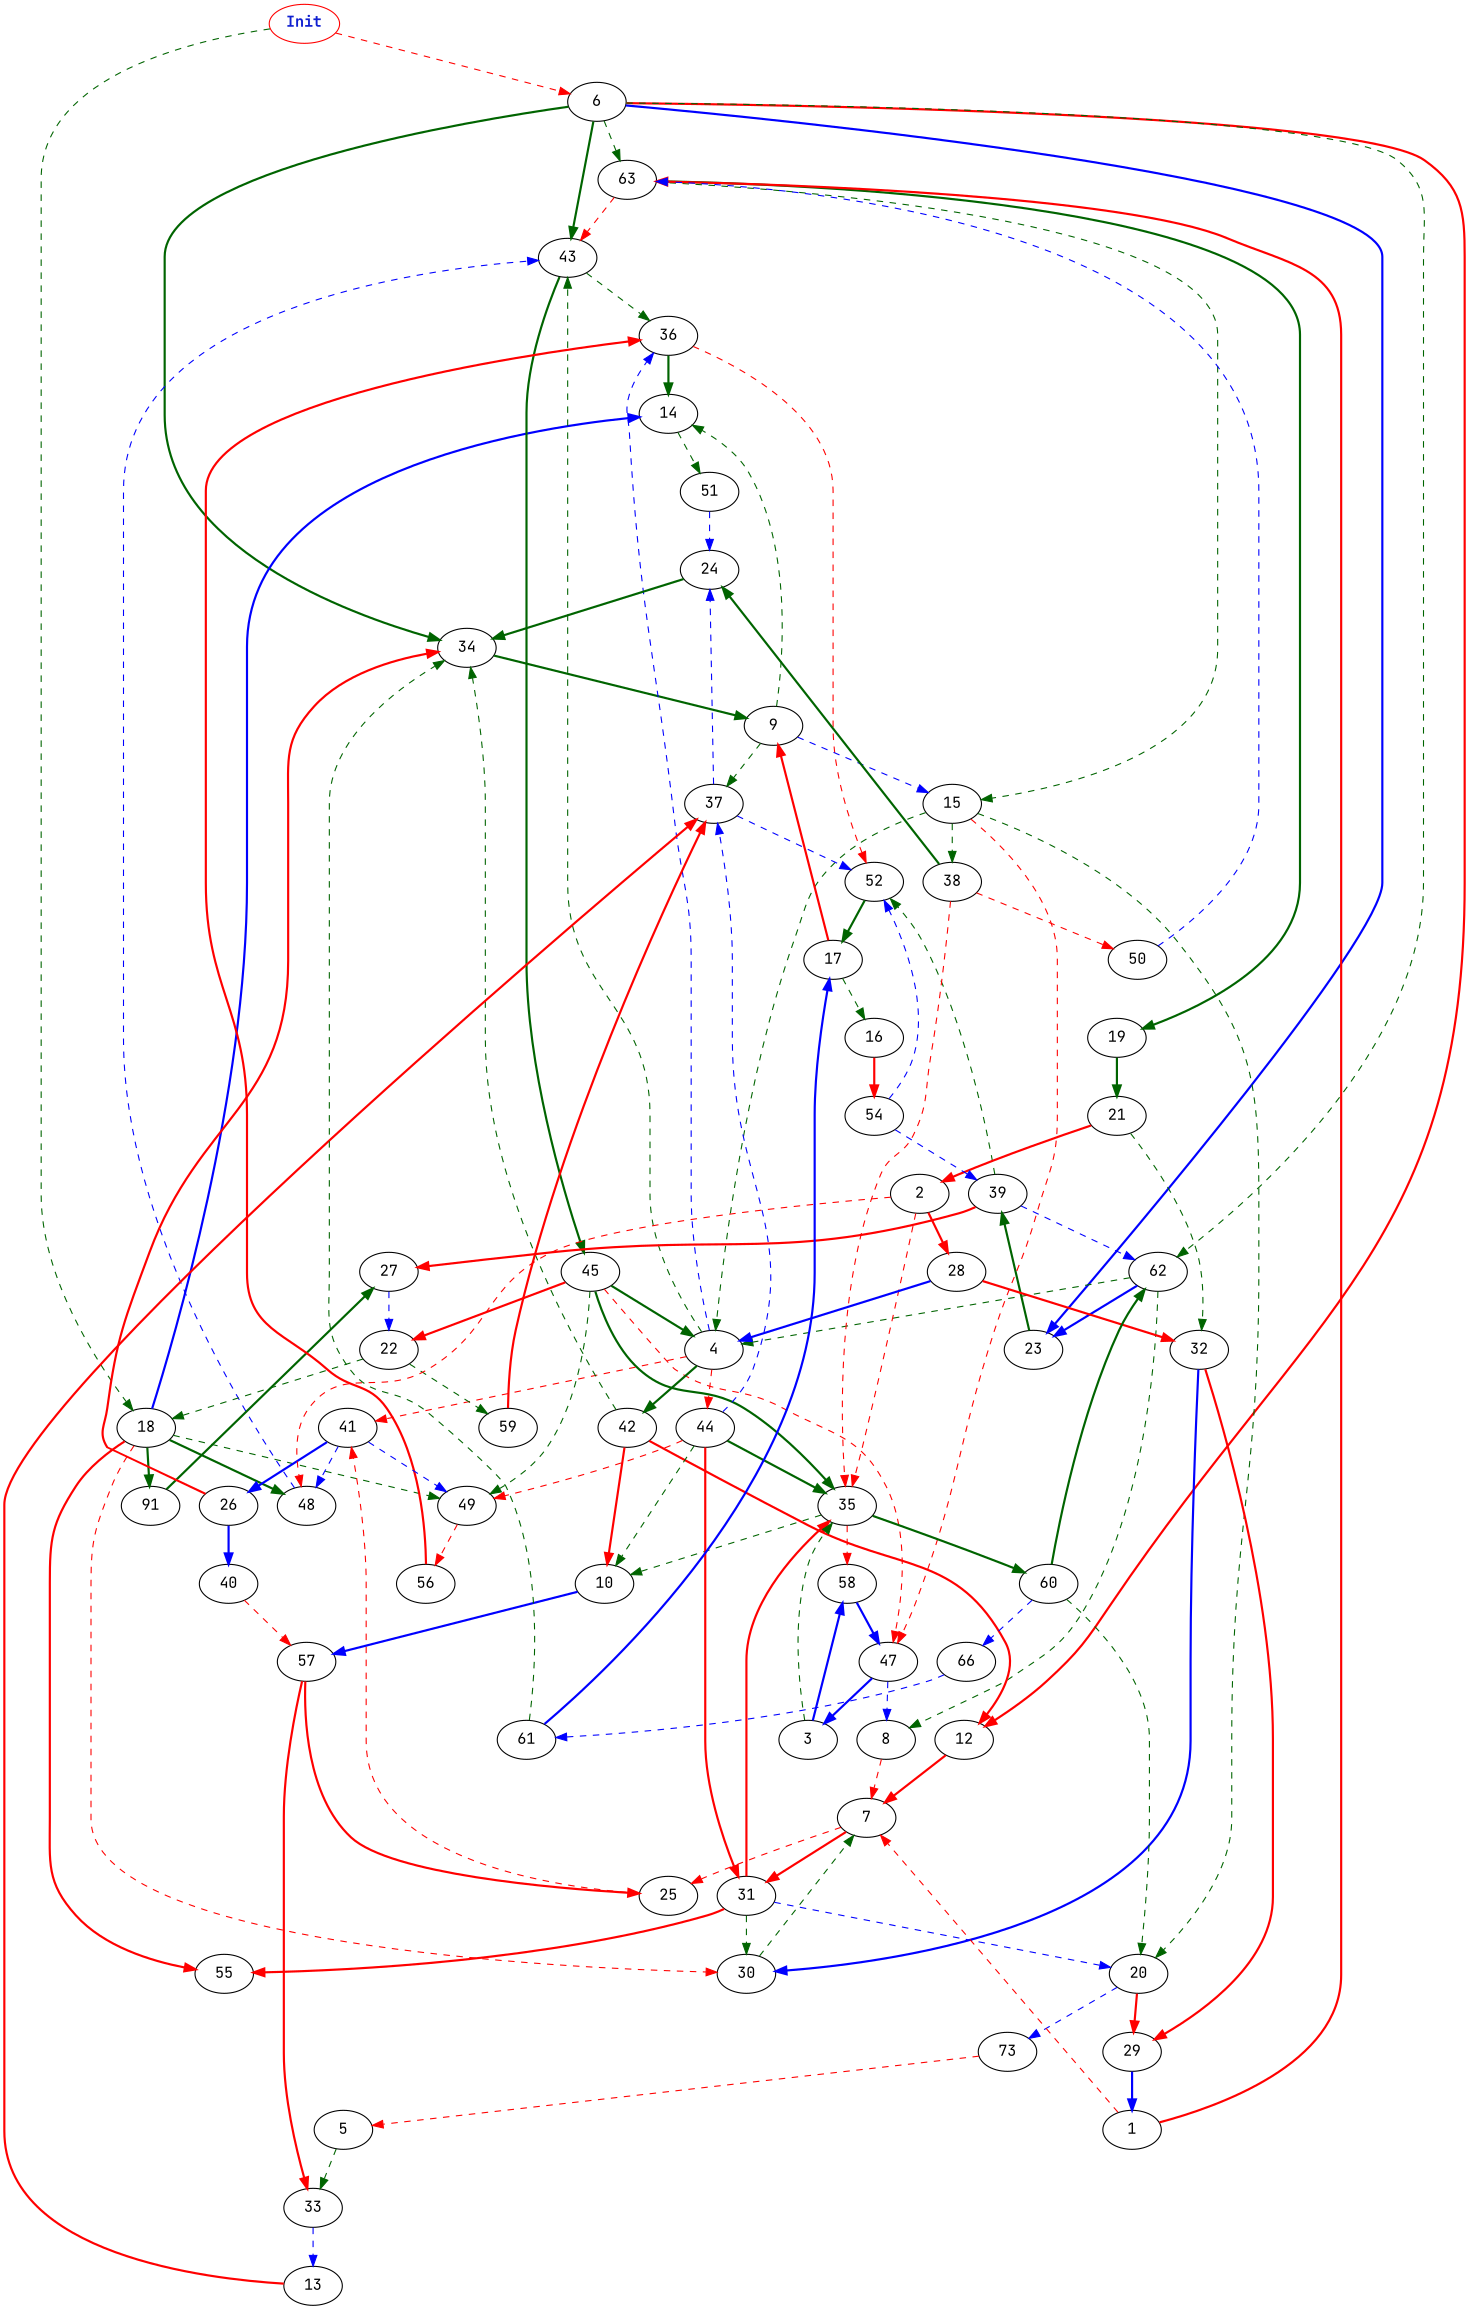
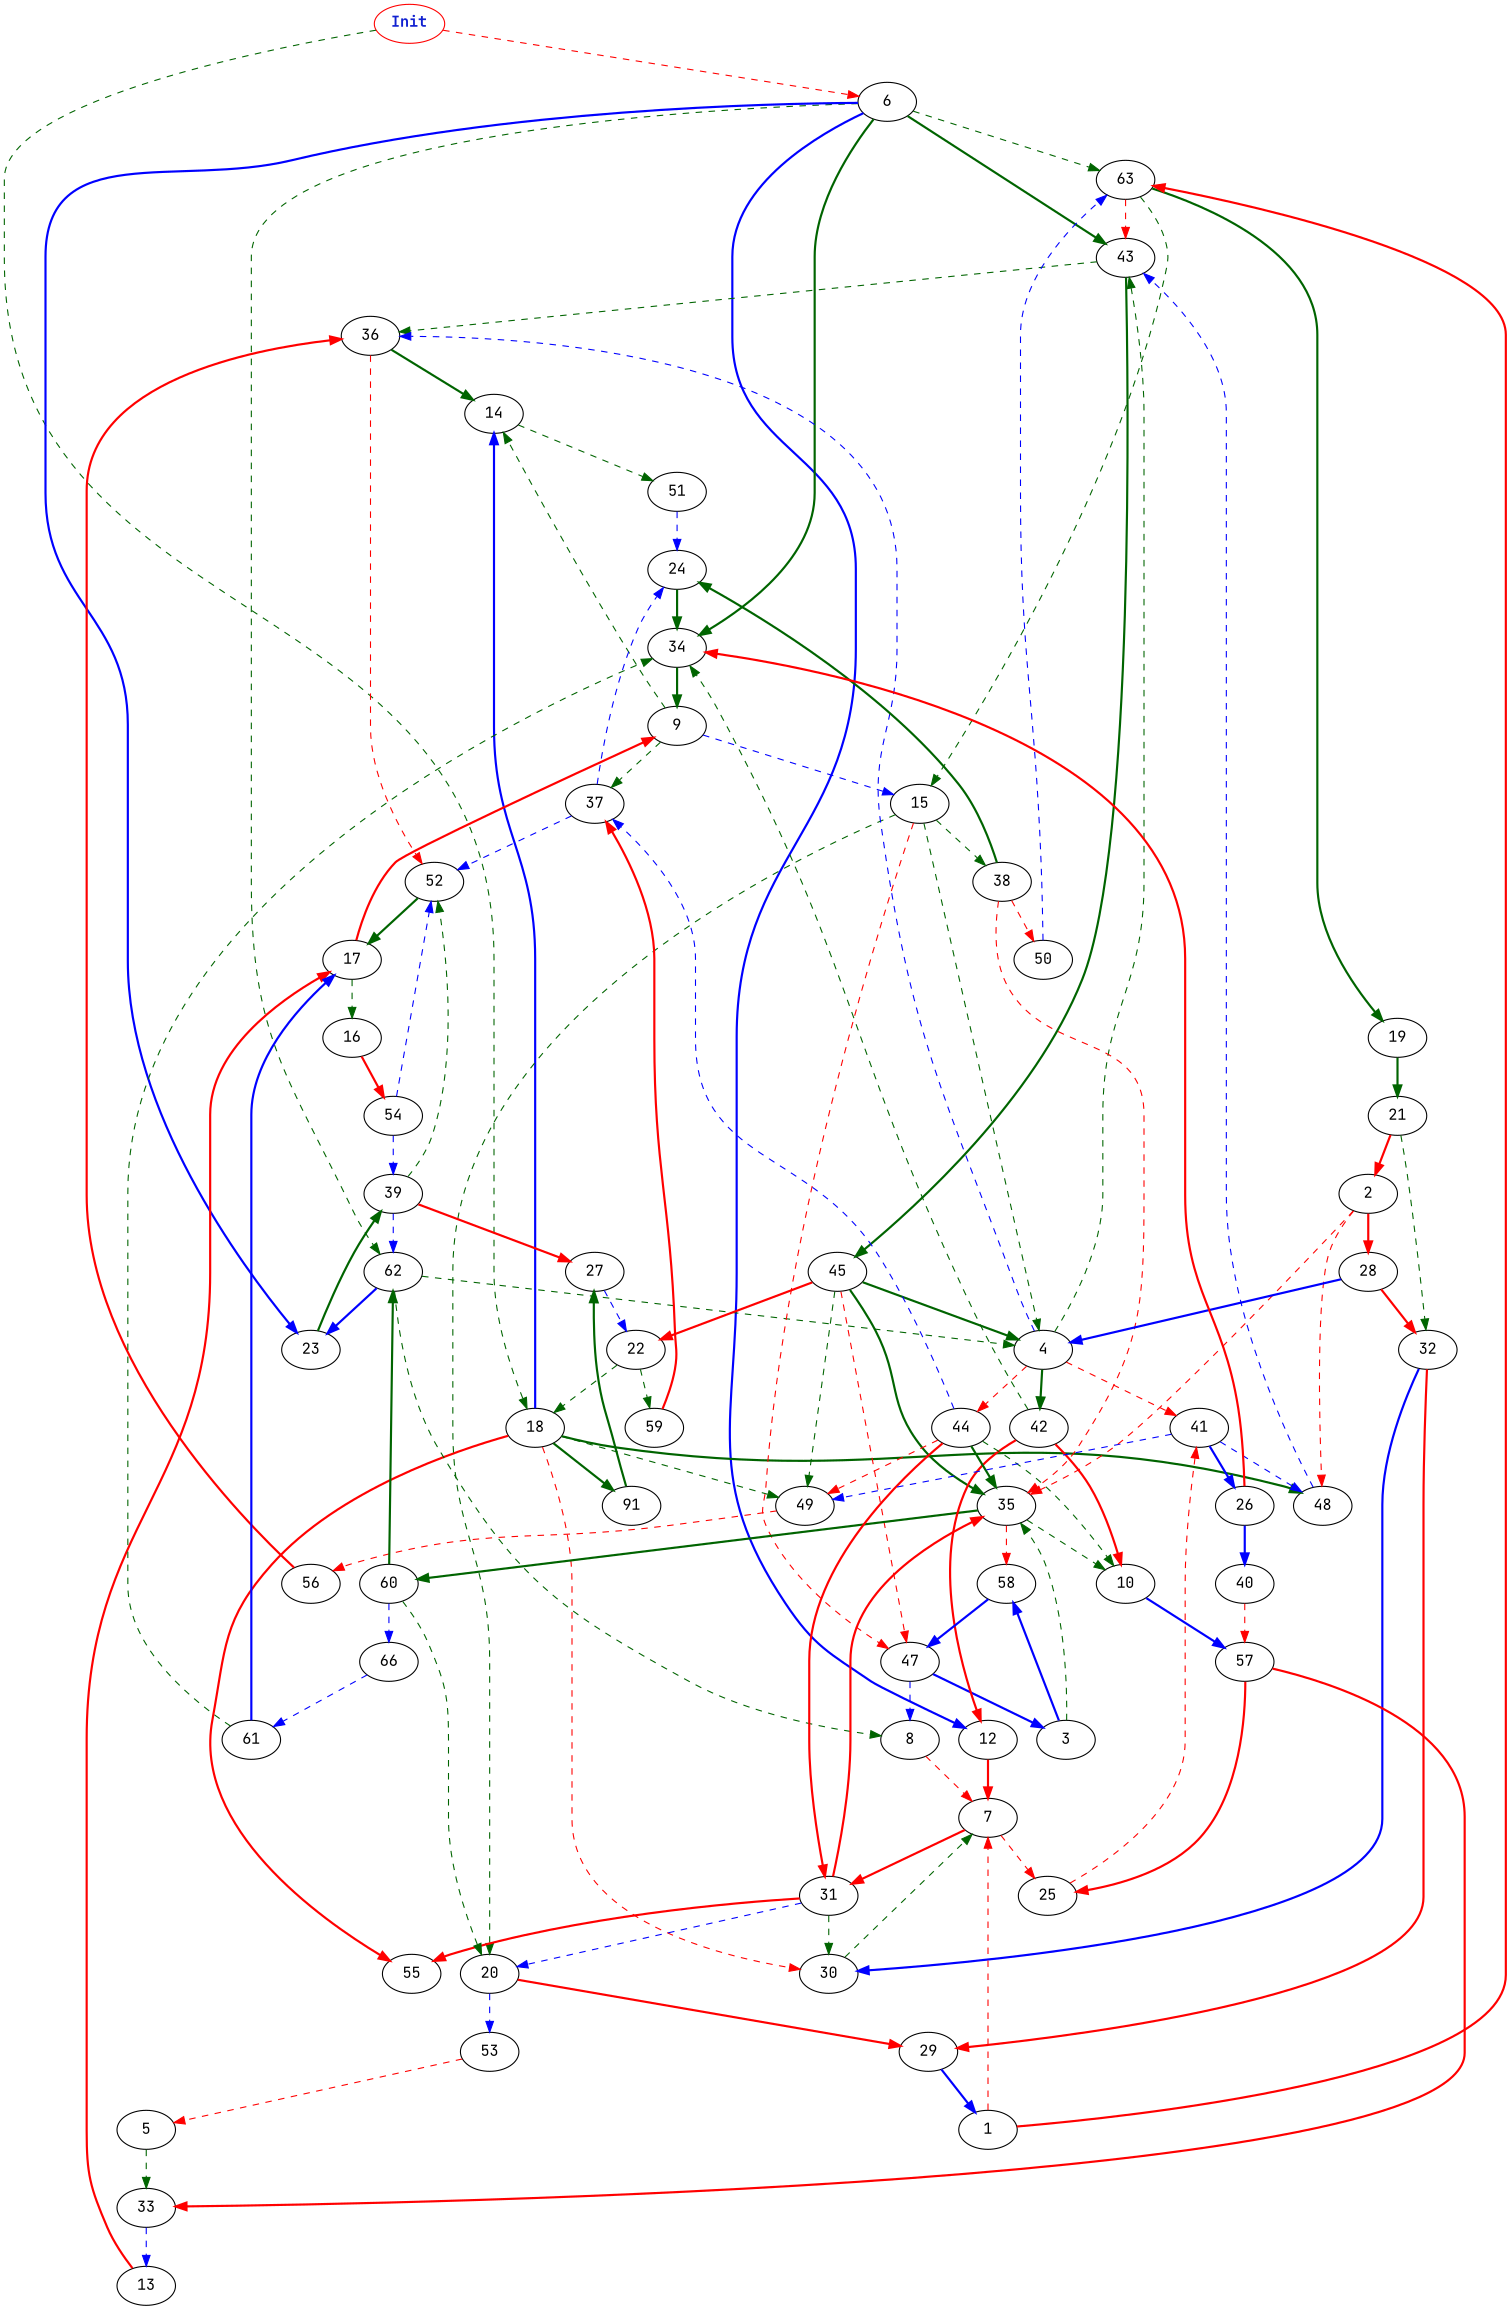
edge "6" -> "12": color red -> blue
edge "13" -> "37": now "13" -> "17"
node "73": label "73" -> "53"
